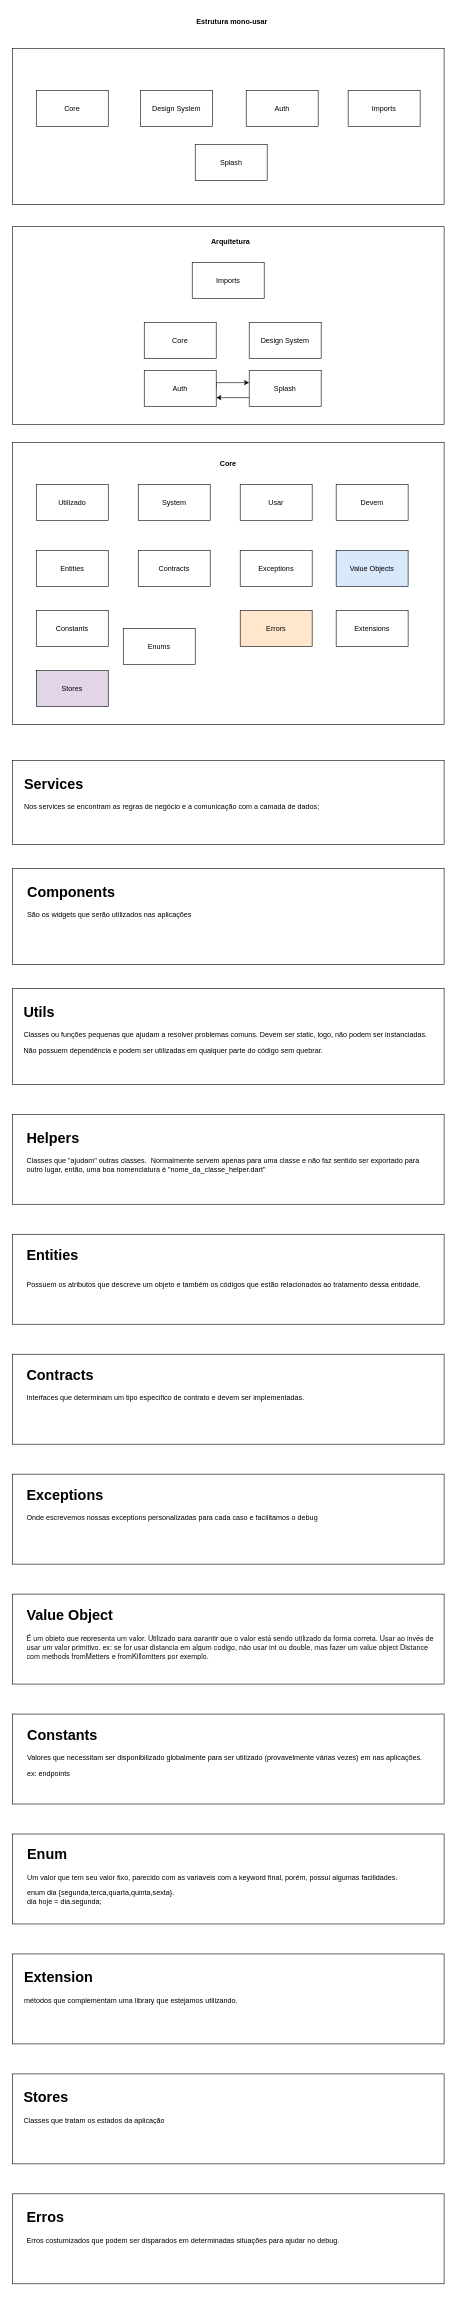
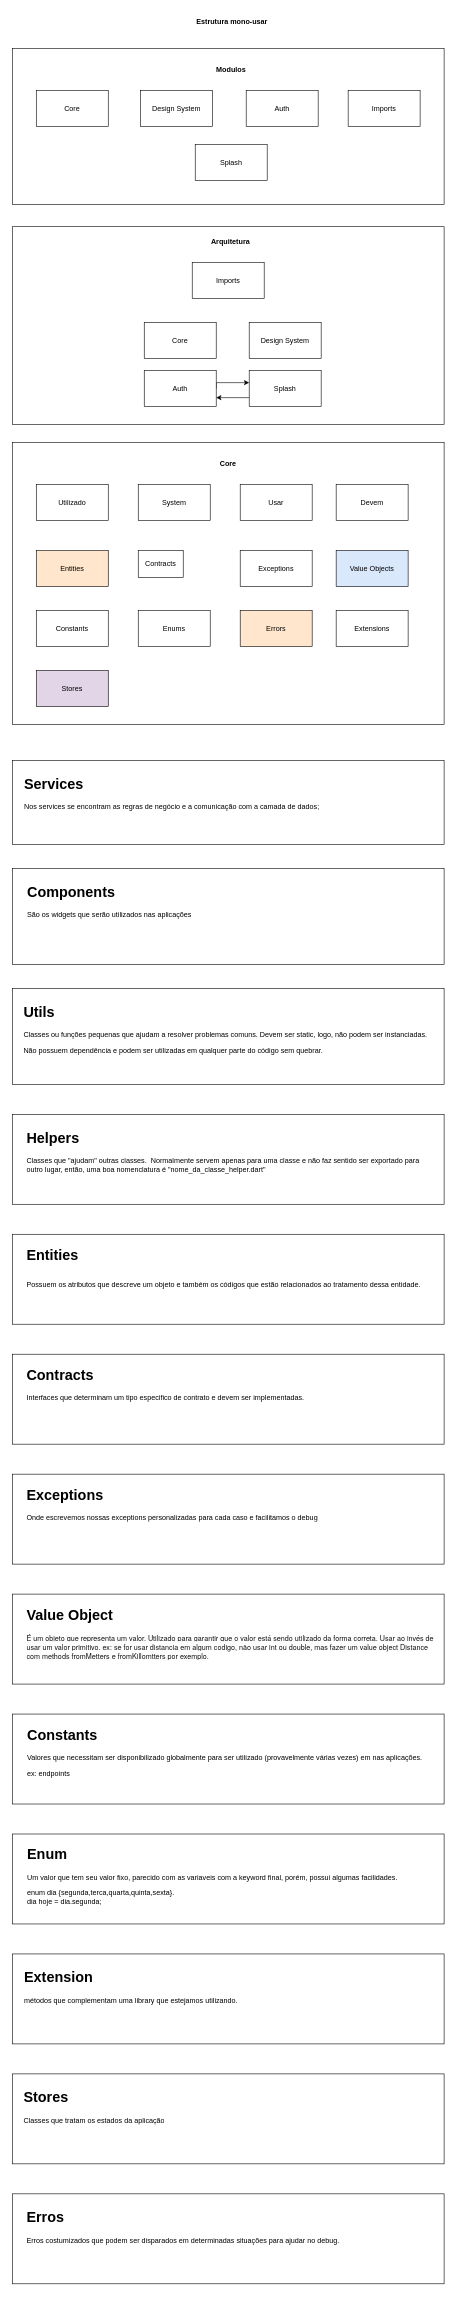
node "Modulos": added
node "Entities": fillcolor #ffffff -> #ffe6cc
node "Contracts": size 72x36 -> 45x27
node "Enums": moved (159, 647) -> (174, 629)
